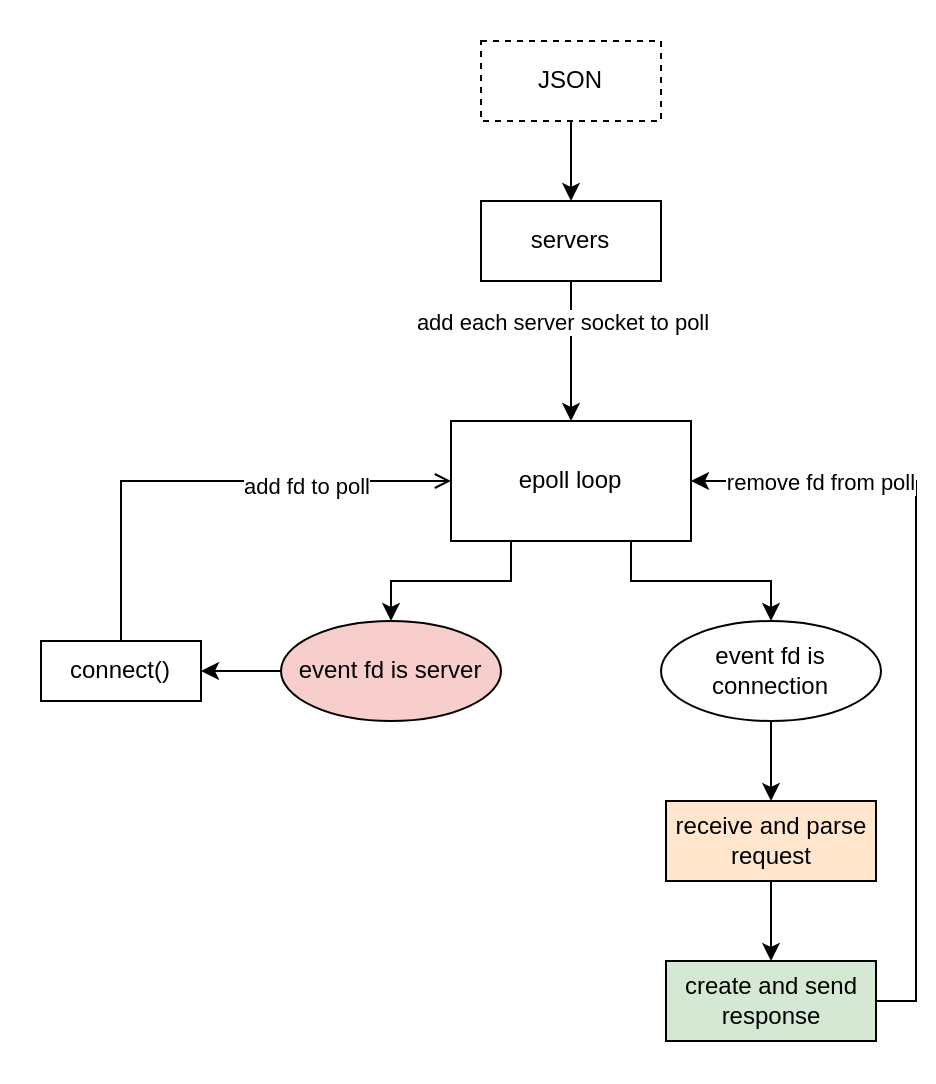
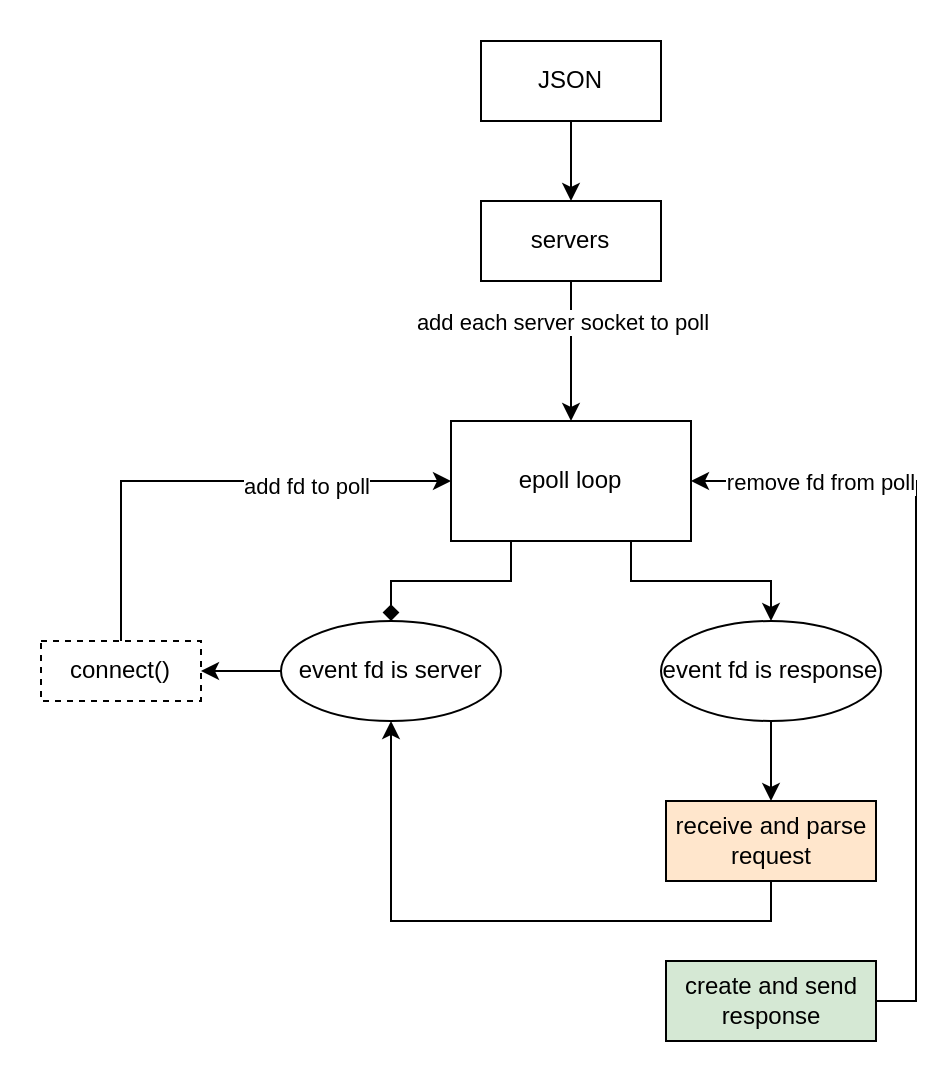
node "JSON": style dashed -> solid
edge "connect()" -> "epoll loop": arrowhead open -> classic
edge "epoll loop" -> "event fd is server": arrowhead classic -> diamond
node "connect()": style solid -> dashed
node "event fd is server": fillcolor #f8cecc -> #ffffff
node "event fd is connection": label "event fd is connection" -> "event fd is response"
edge "receive and parse request" -> "create and send response": now "receive and parse request" -> "event fd is server"
